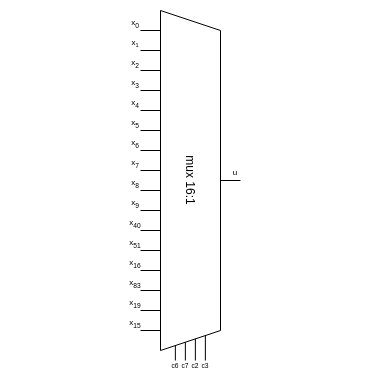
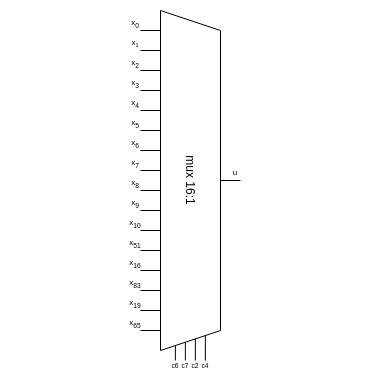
node "x40": label "x40" -> "x10"
node "x15": label "x15" -> "x65"
node "c3": label "c3" -> "c4"
